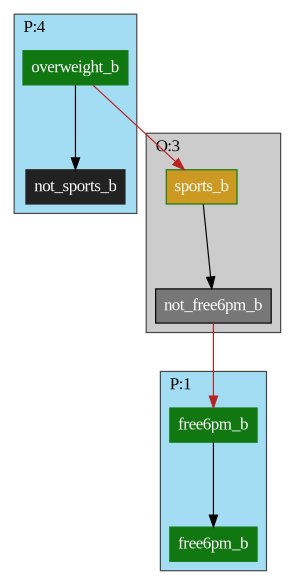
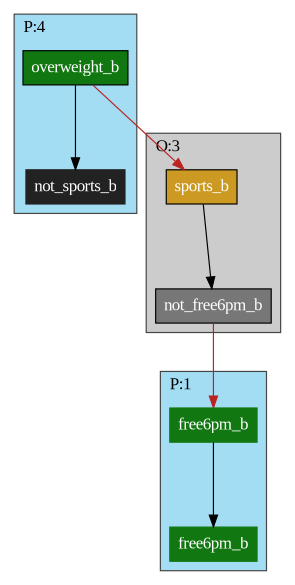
node "overweight_b": color #117711 -> #000000
node "sports_b": color #117711 -> #000000
